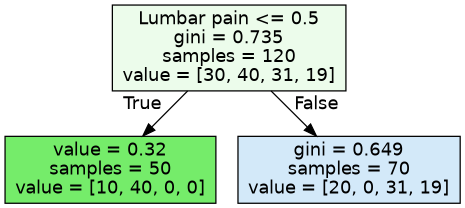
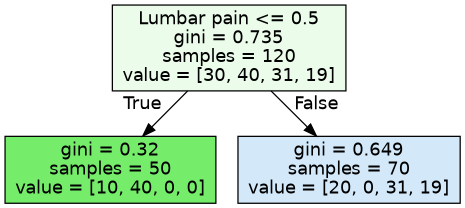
node "value = 0.32 samples = 50 value = [10, 40, 0, 0]": label "value = 0.32 samples = 50 value = [10, 40, 0, 0]" -> "gini = 0.32 samples = 50 value = [10, 40, 0, 0]"
